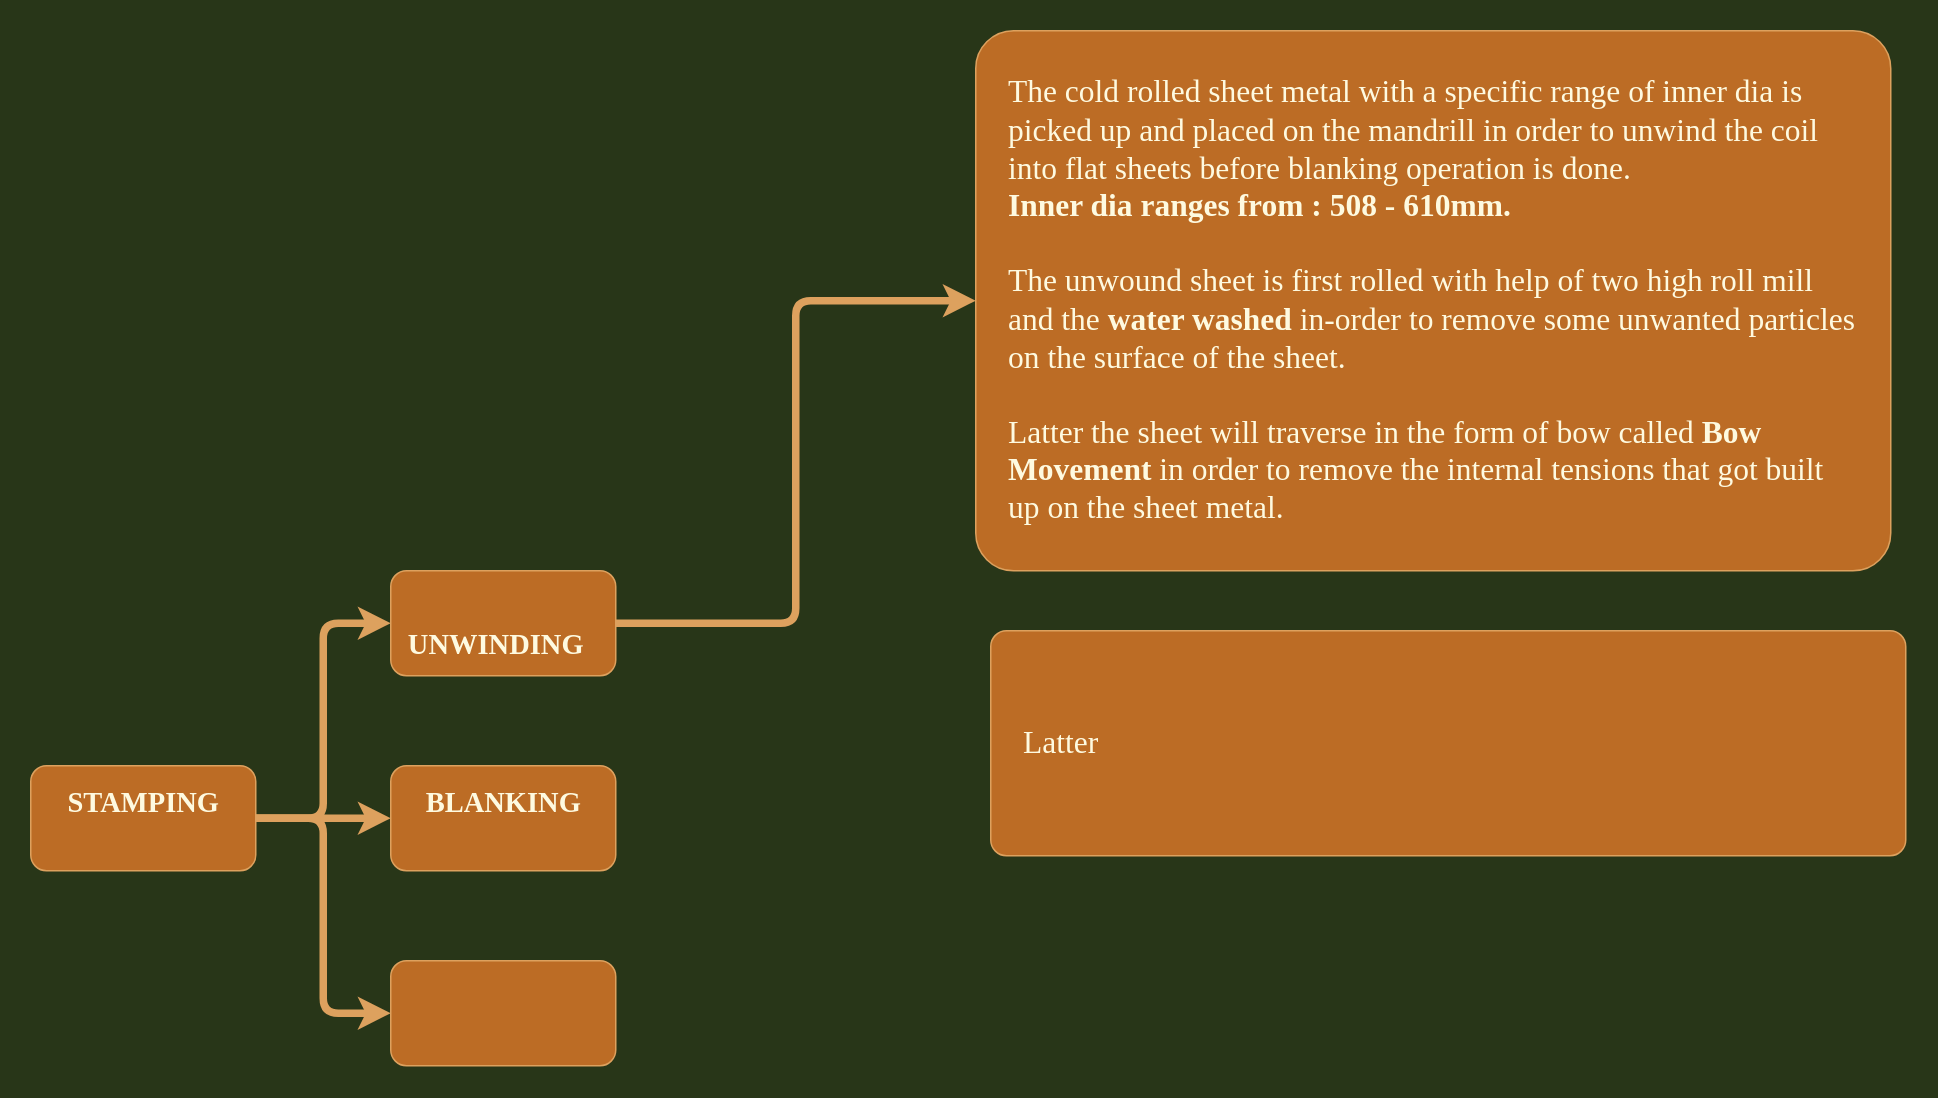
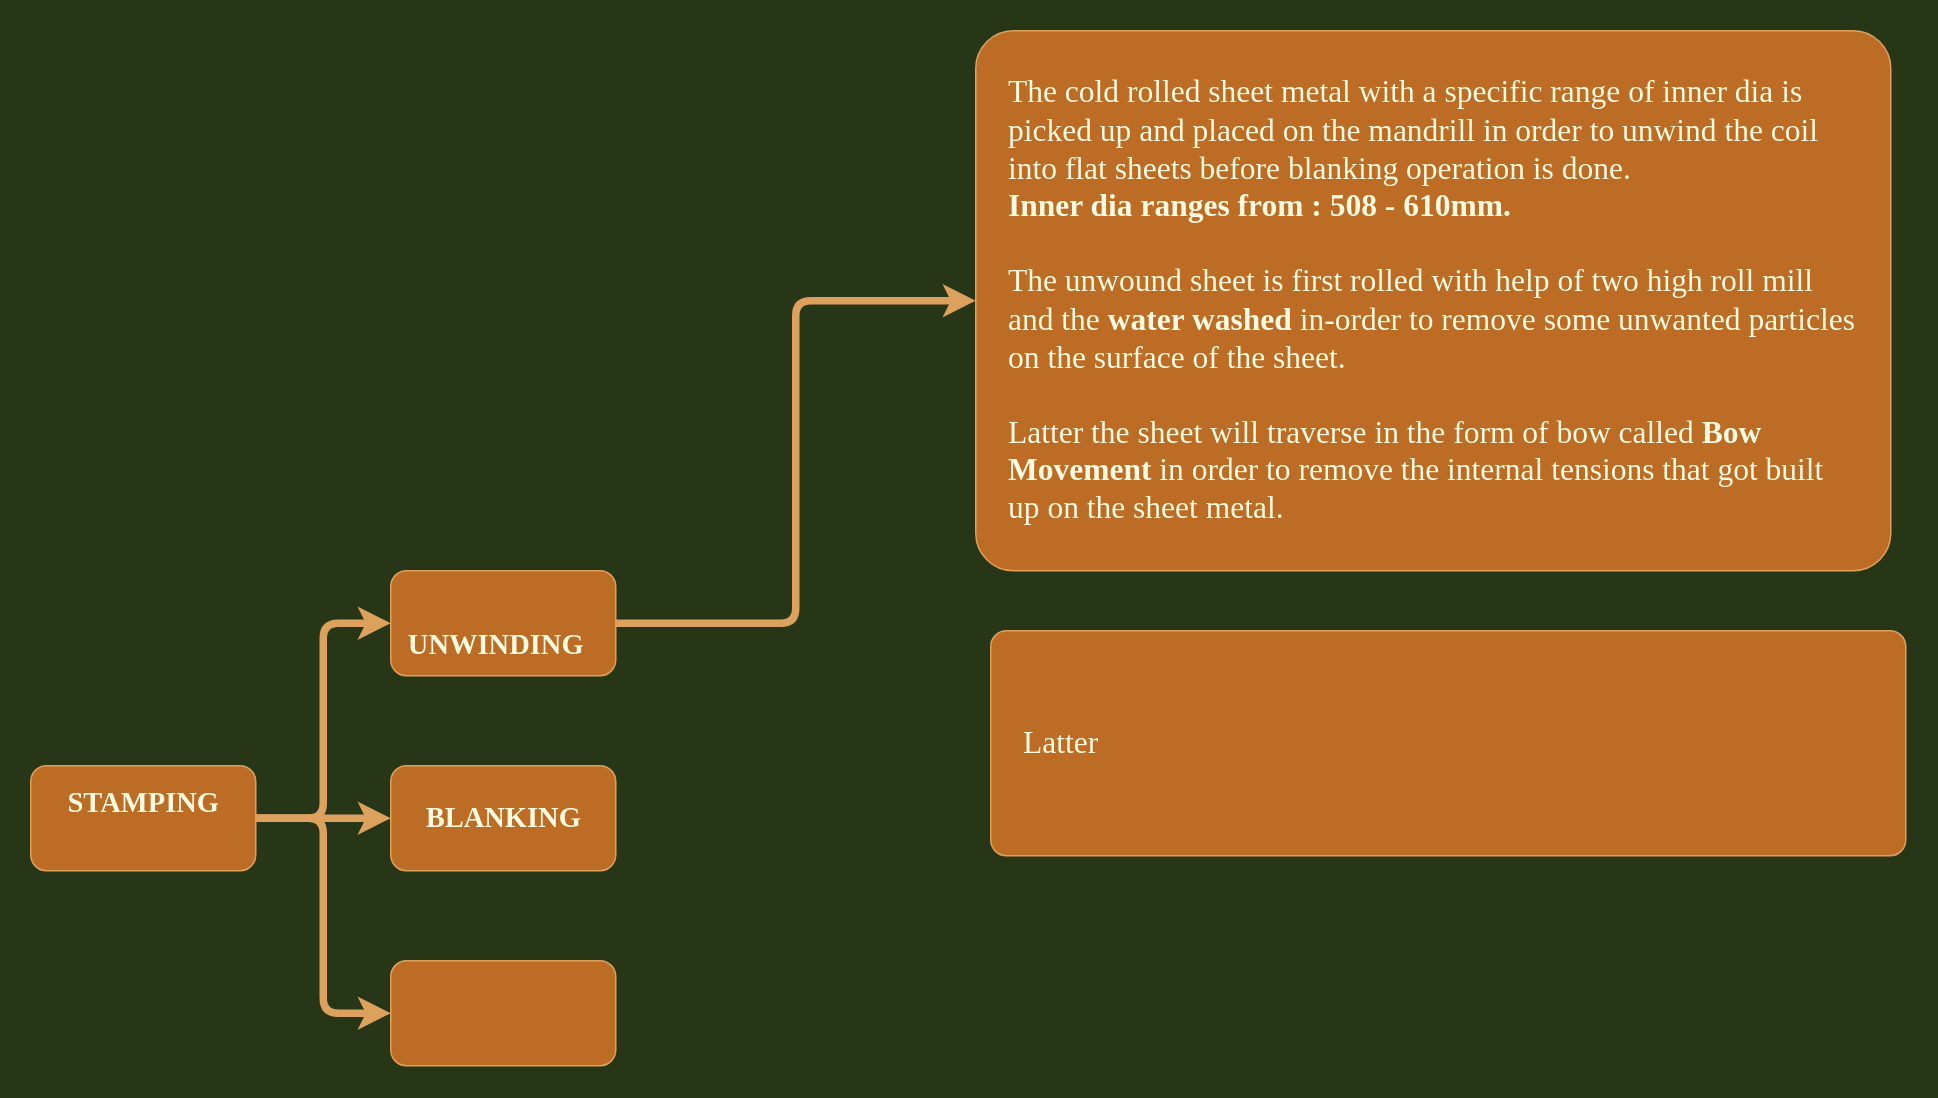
node "BLANKING": moved (503, 803) -> (503, 818)
